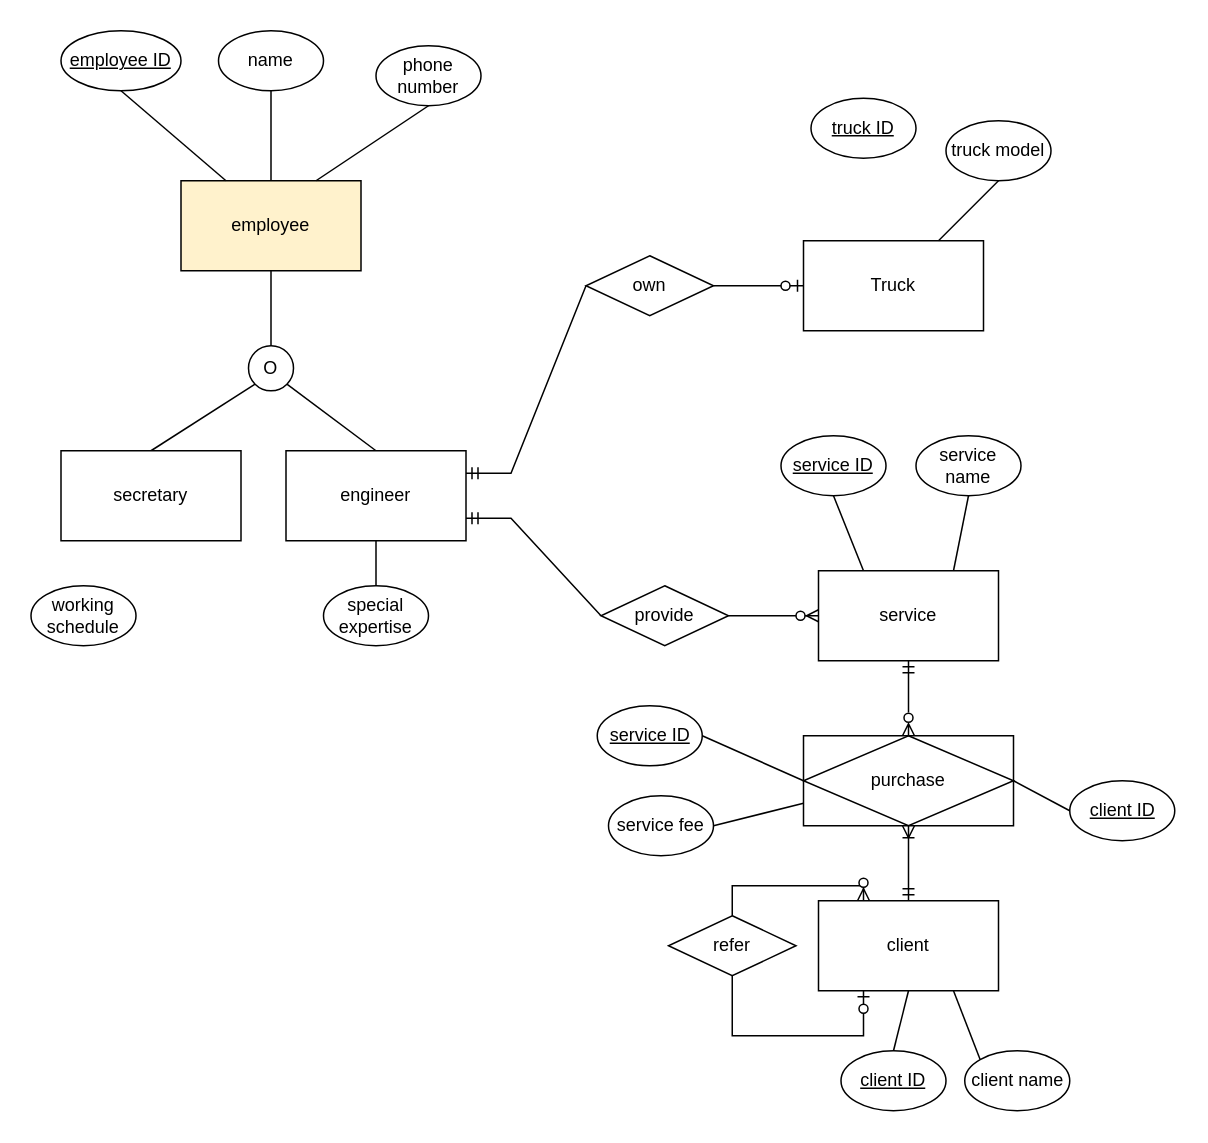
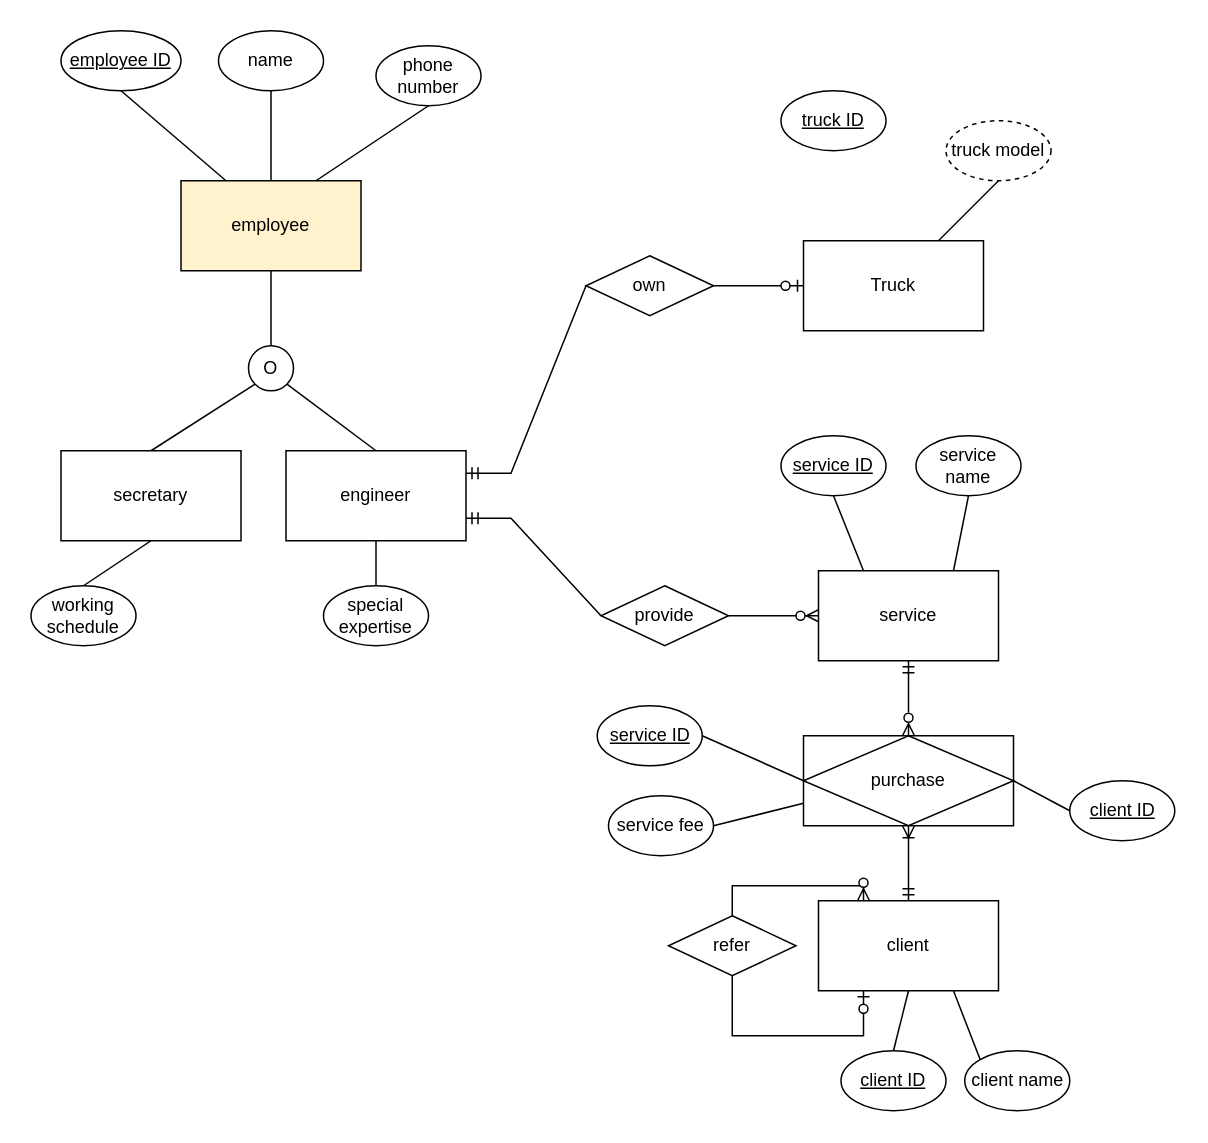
node "truck ID": moved (863, 128) -> (833, 121)
node "truck model": style solid -> dashed
edge "secretary" -- "working schedule": added
